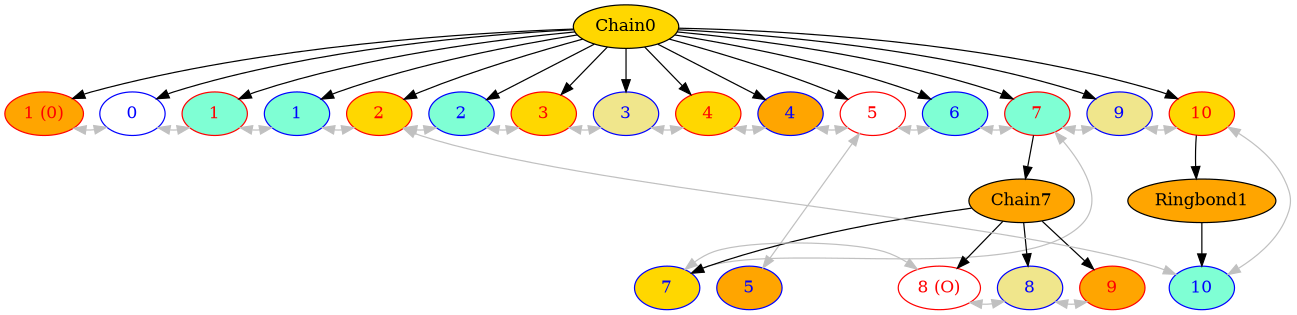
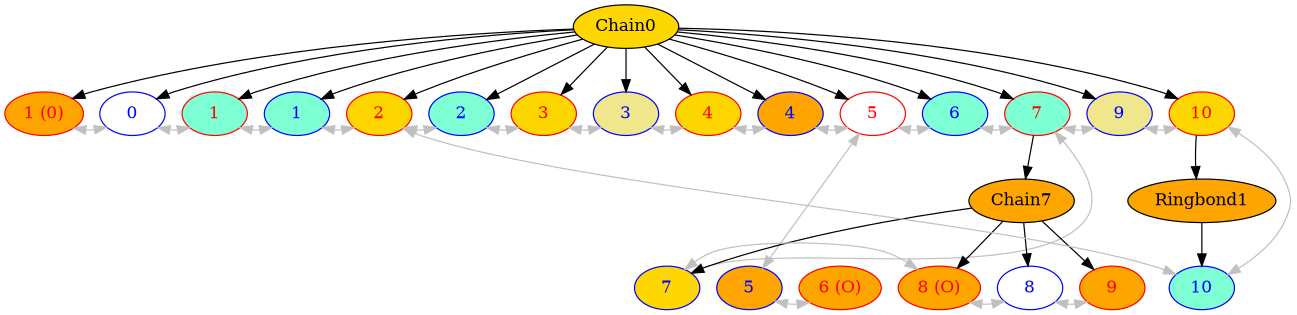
node "6 (O)": added
node "8 (O)": fillcolor white -> orange
node "8": fillcolor khaki -> white
